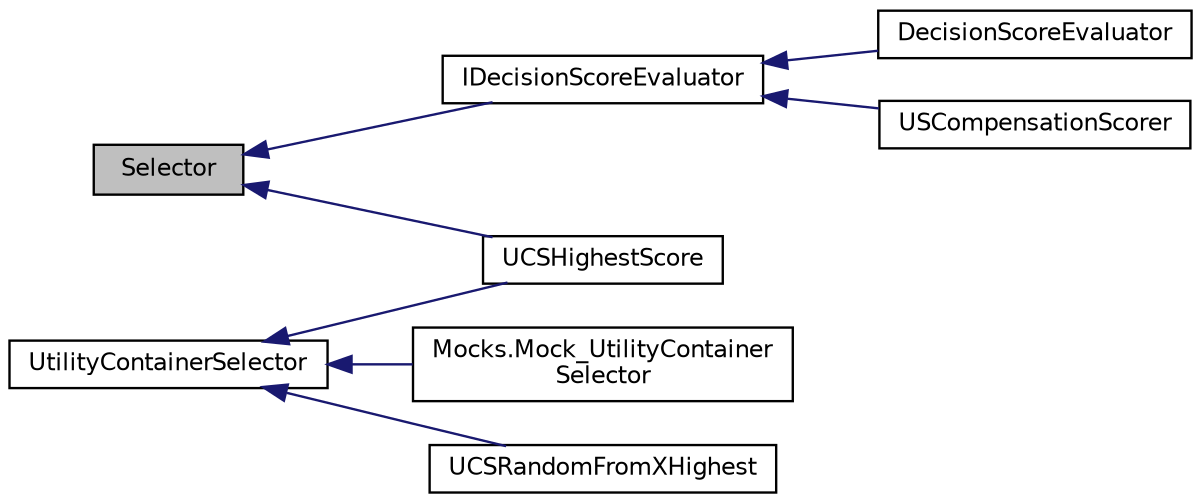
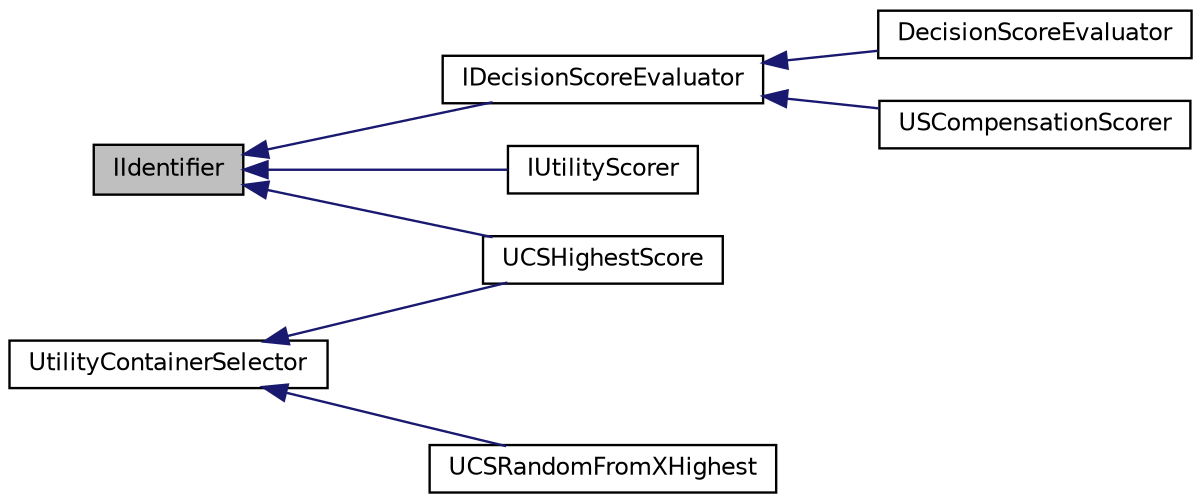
node "Selector": label "Selector" -> "IIdentifier"
node "IUtilityScorer": added
node "Mocks.Mock_UtilityContainer Selector": removed
